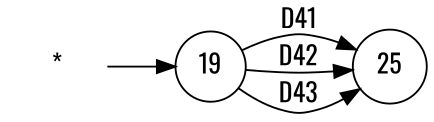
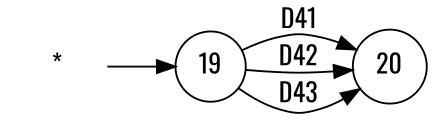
node "25": label "25" -> "20"
